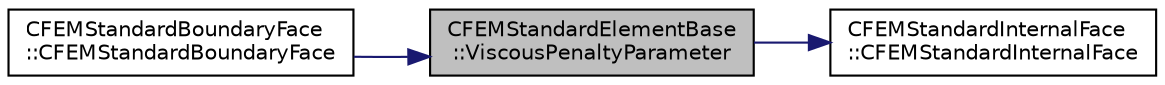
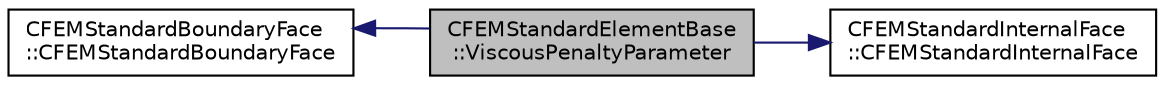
edge "CFEMStandardBoundaryFace ::CFEMStandardBoundaryFace" -> "CFEMStandardElementBase ::ViscousPenaltyParameter": reversed
